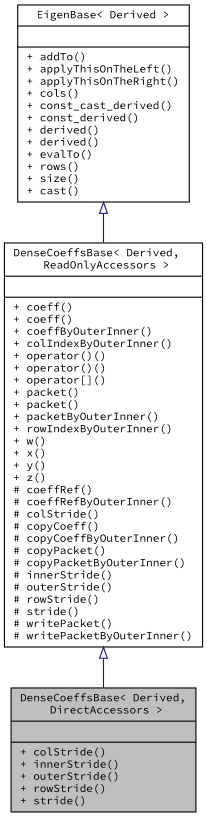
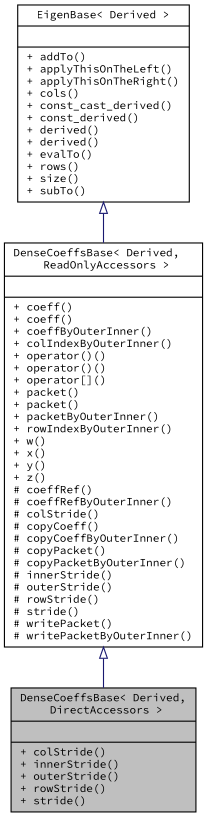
node "EigenBase< Derived >": text "+ cast()" -> "+ subTo()"
